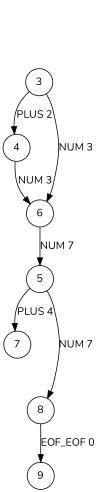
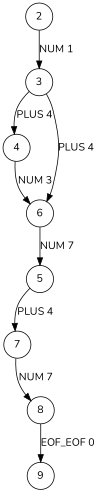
node "2": added
edge "3" -> "4": label "PLUS 2" -> "PLUS 4"
edge "3" -> "6": label "NUM 3" -> "PLUS 4"
edge "5" -> "8": now "7" -> "8"
